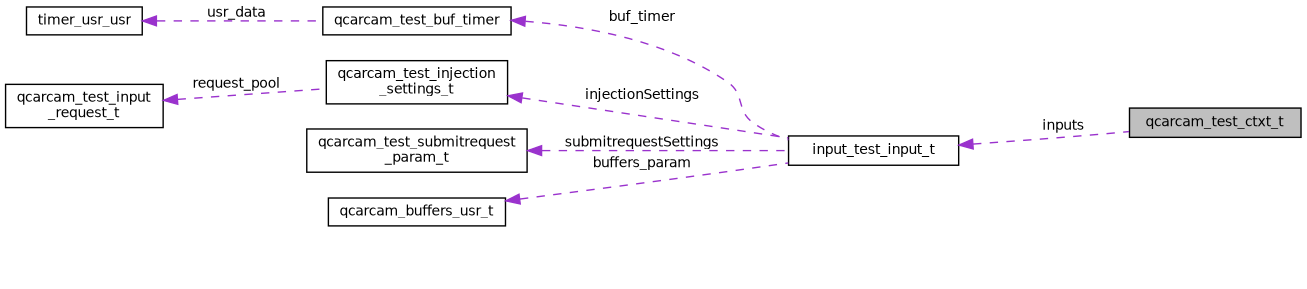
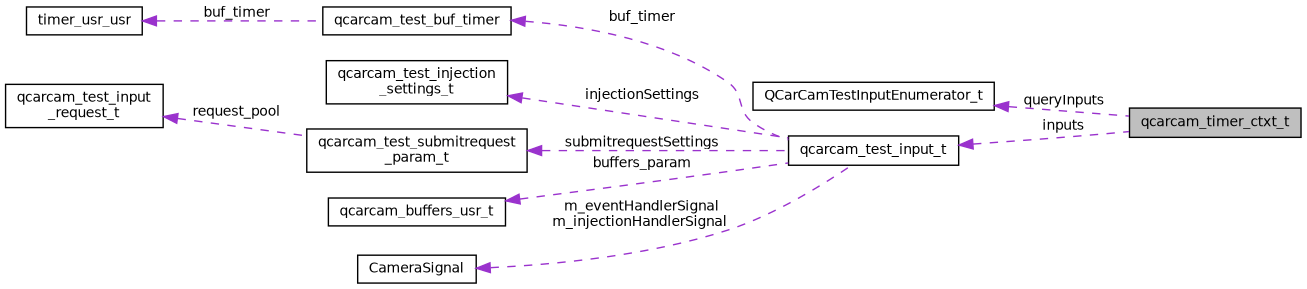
edge "qcarcam_test_buf_timer" -> "timer_usr_usr": label " usr_data" -> " buf_timer"
edge "qcarcam_test_injection _settings_t" -> "qcarcam_test_input _request_t": now "qcarcam_test_submitrequest _param_t" -> "qcarcam_test_input _request_t"
node "QCarCamTestInputEnumerator_t": added
node "qcarcam_test_ctxt_t": label "qcarcam_test_ctxt_t" -> "qcarcam_timer_ctxt_t"
node "input_test_input_t": label "input_test_input_t" -> "qcarcam_test_input_t"
node "CameraSignal": added
